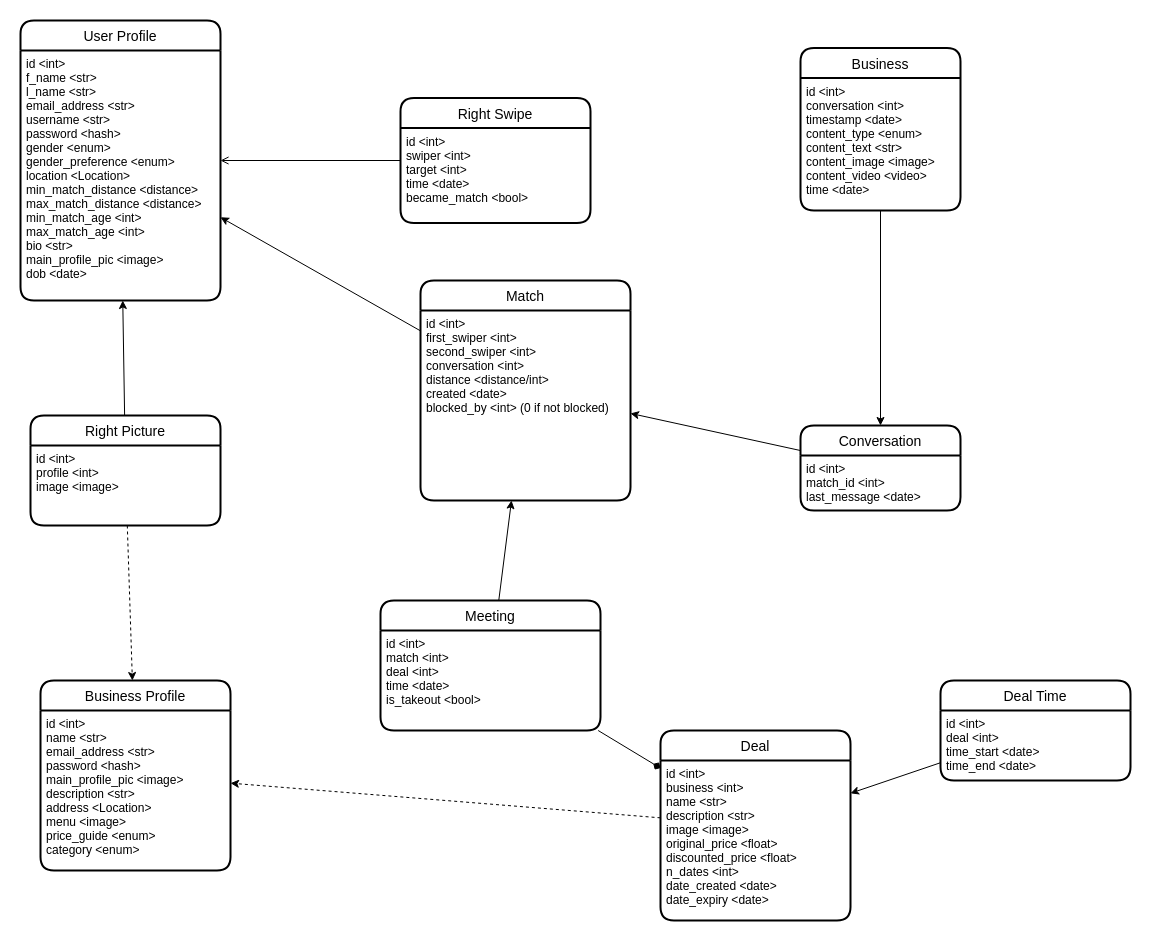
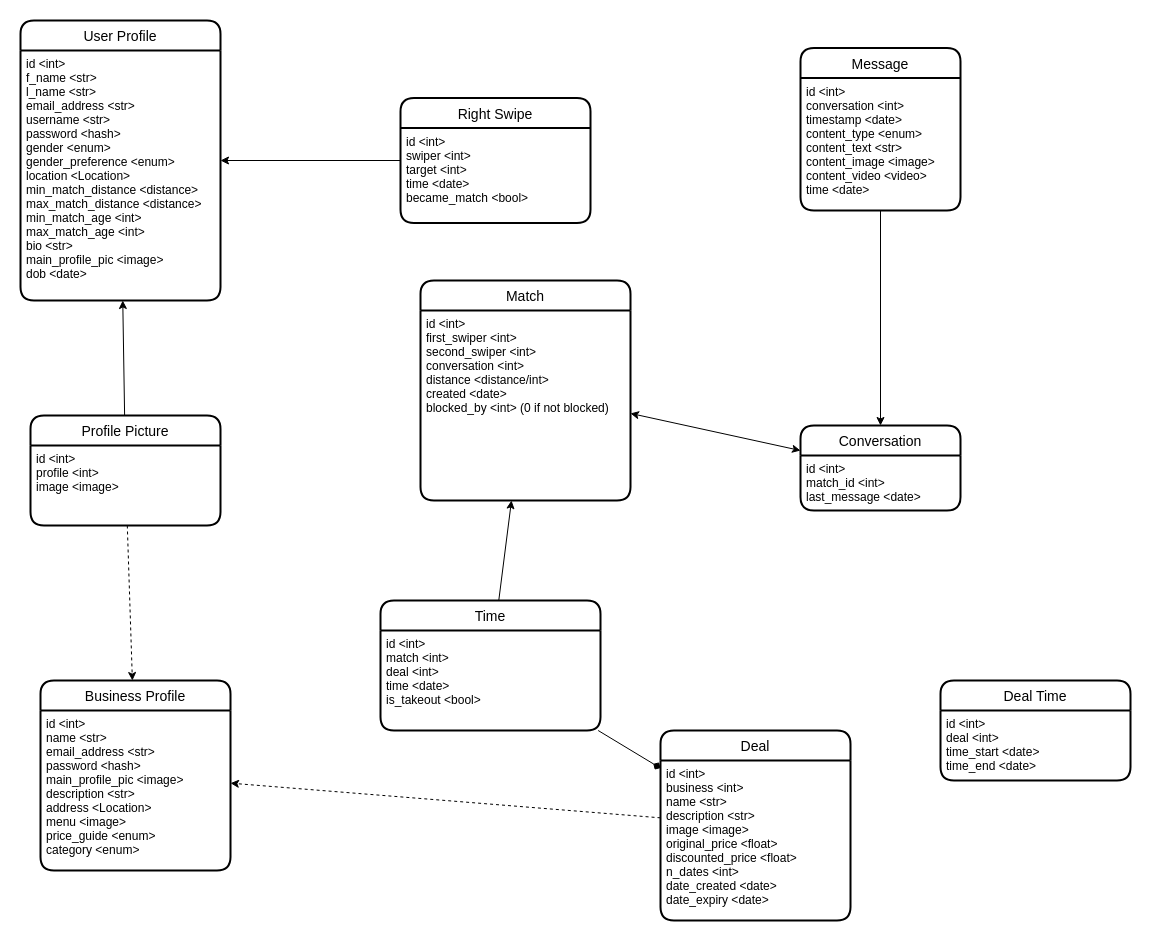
node "Business": label "Business" -> "Message"
edge "Right Swipe" -> "User Profile": arrowhead open -> classic
edge "Match" -> "User Profile": removed
node "Right Picture": label "Right Picture" -> "Profile Picture"
edge "Conversation" -> "Match": arrowhead none -> classic
node "Meeting": label "Meeting" -> "Time"
edge "Deal Time" -> "Deal": removed
